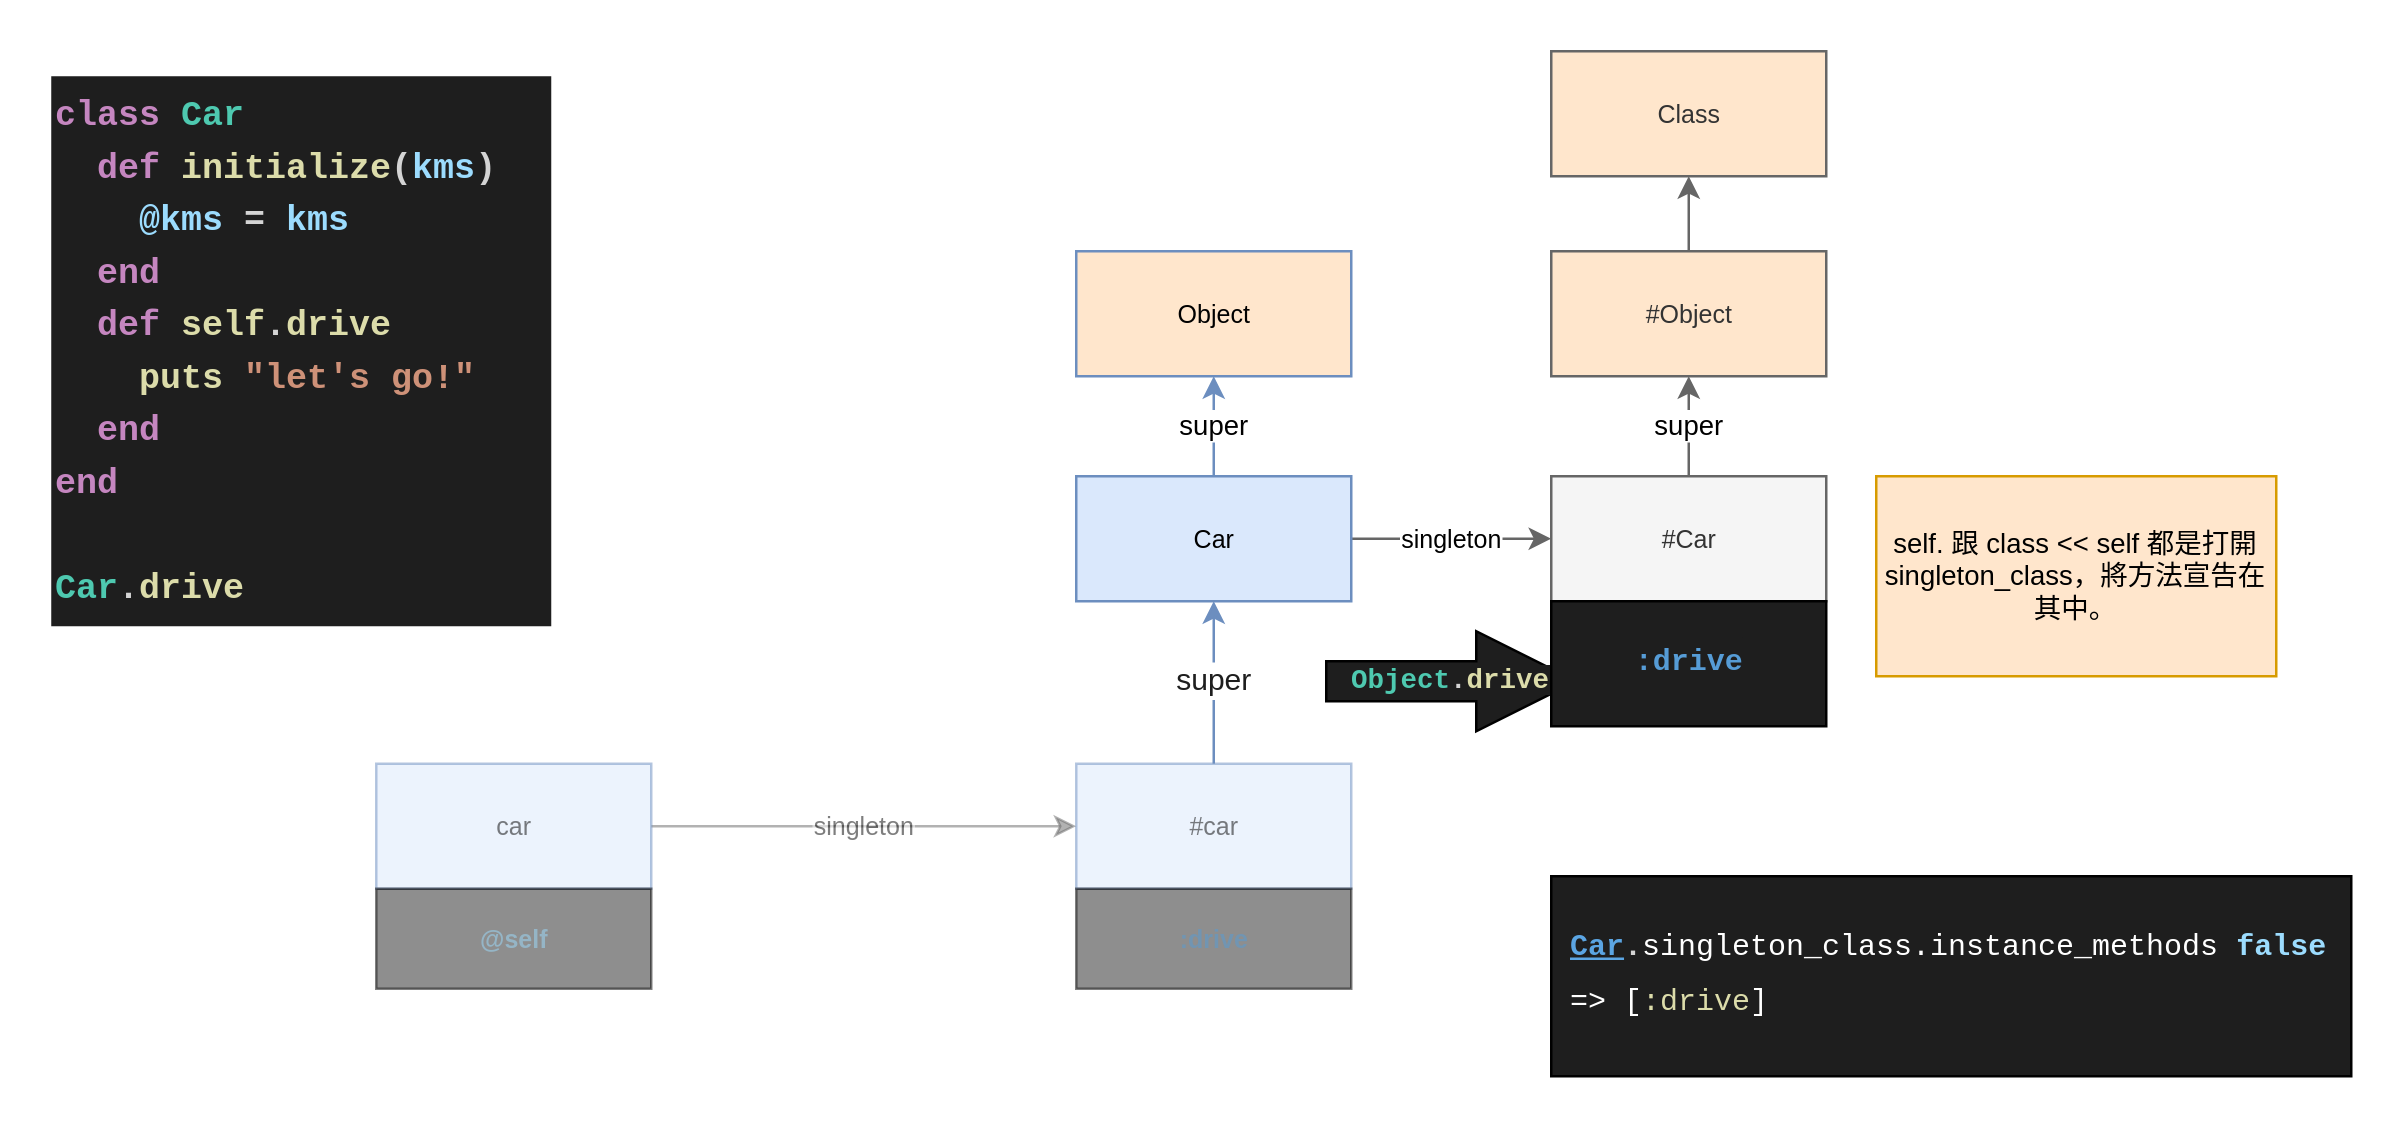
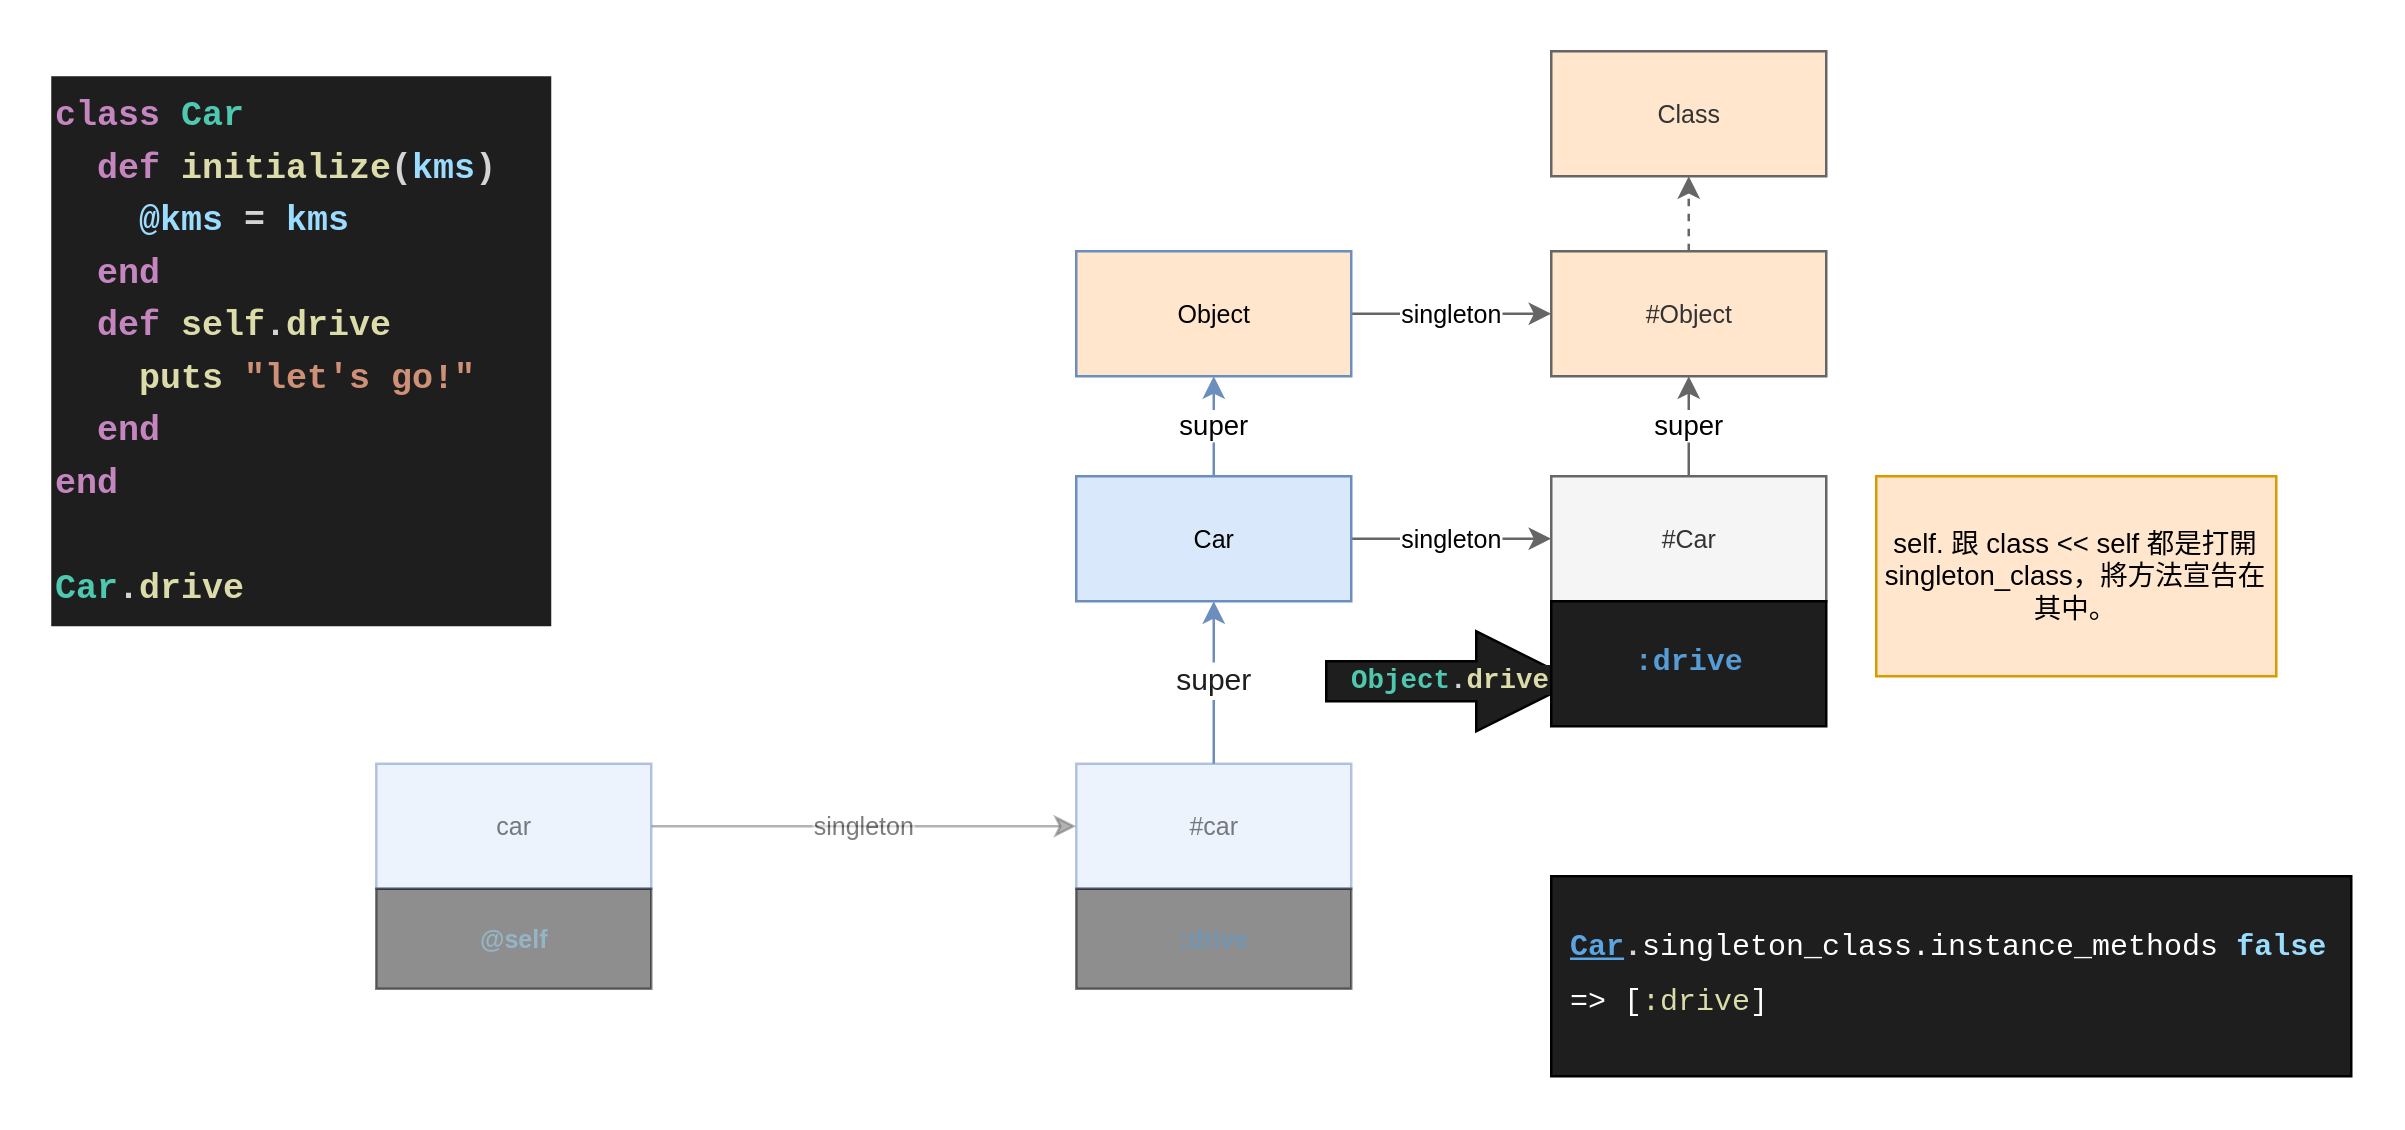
edge "#Object" -> "Class": style solid -> dashed
edge "Object" -> "#Object": added, label "singleton"
